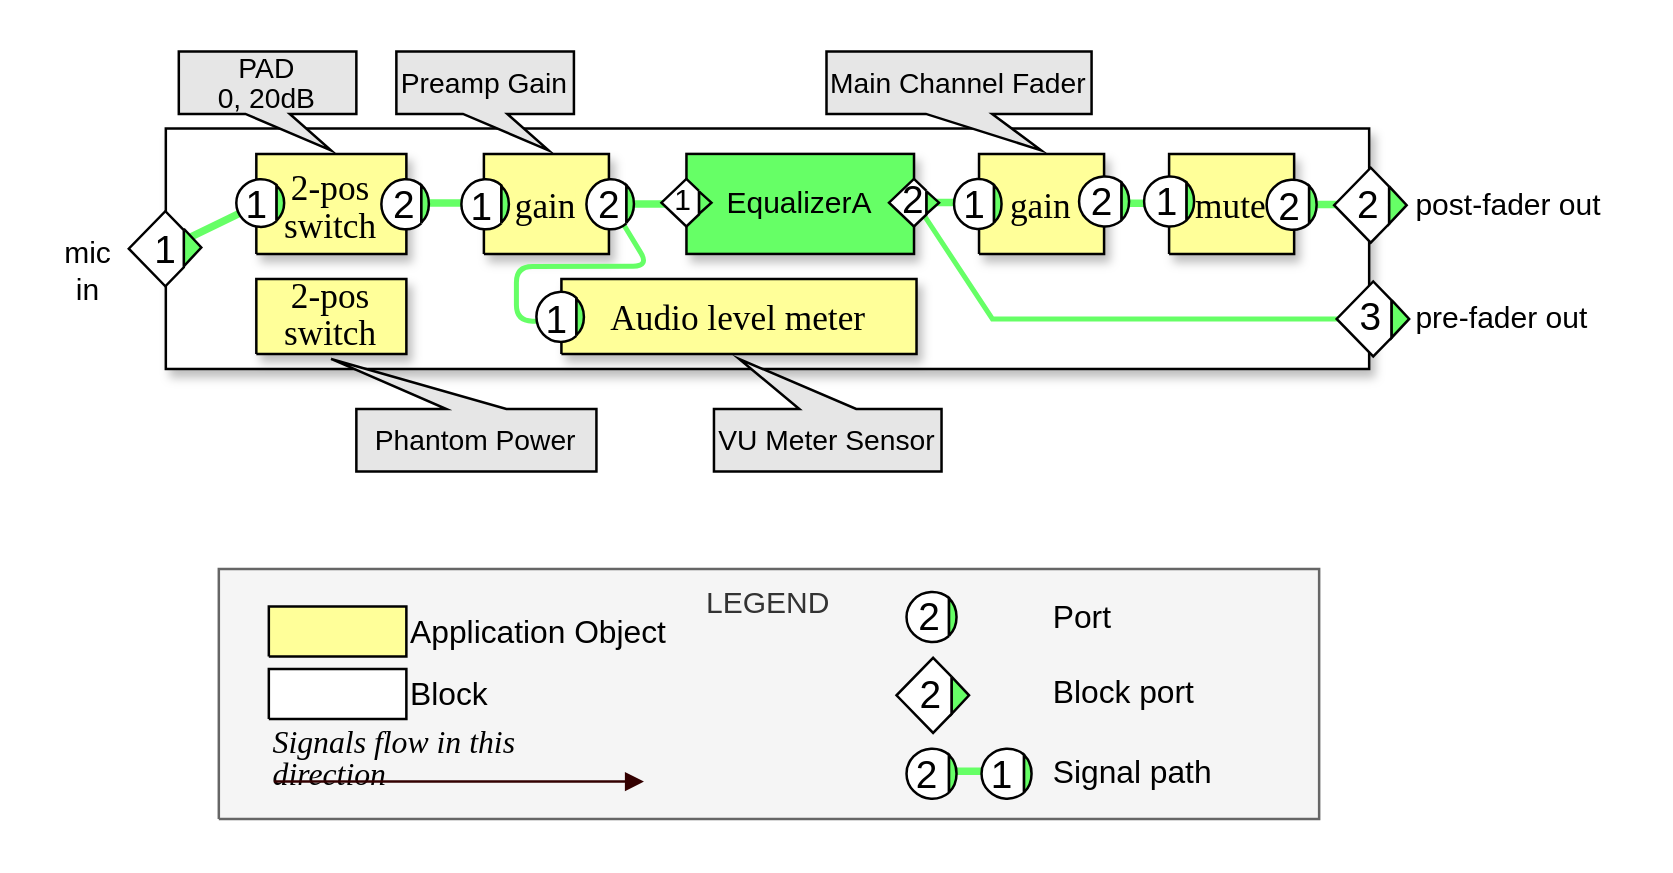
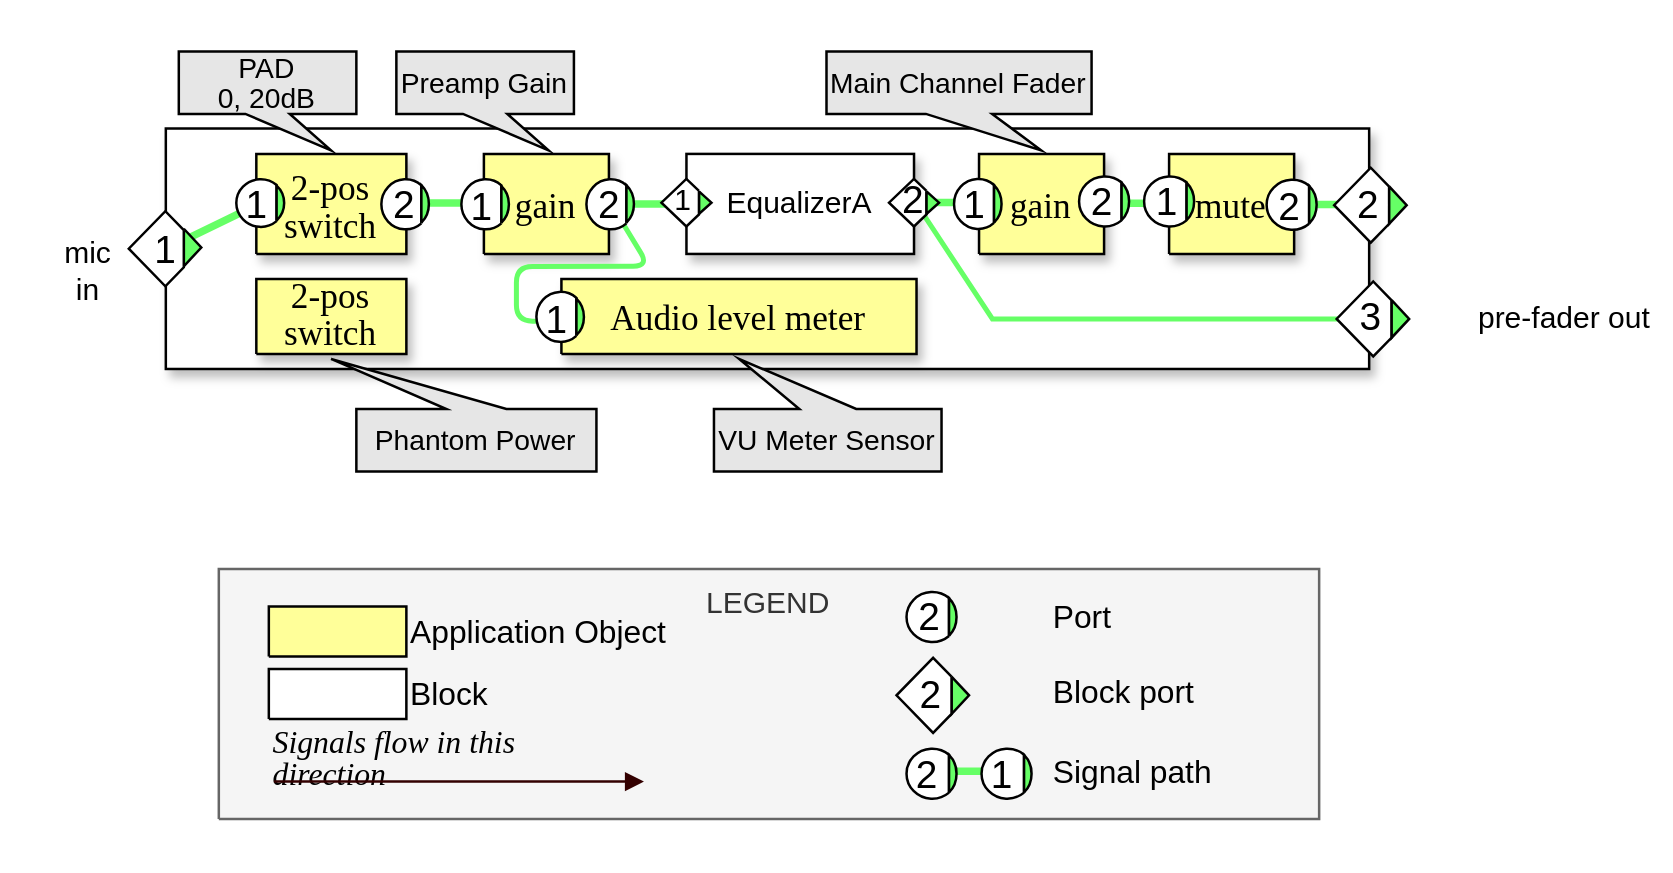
node "EqualizerA": fillcolor #66ff66 -> #ffffff
node "post-fader out": removed
node "pre-fader out": moved (1503, 318) -> (1565, 318)
